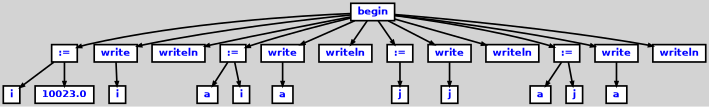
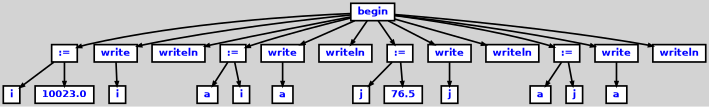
node "76.5": added
